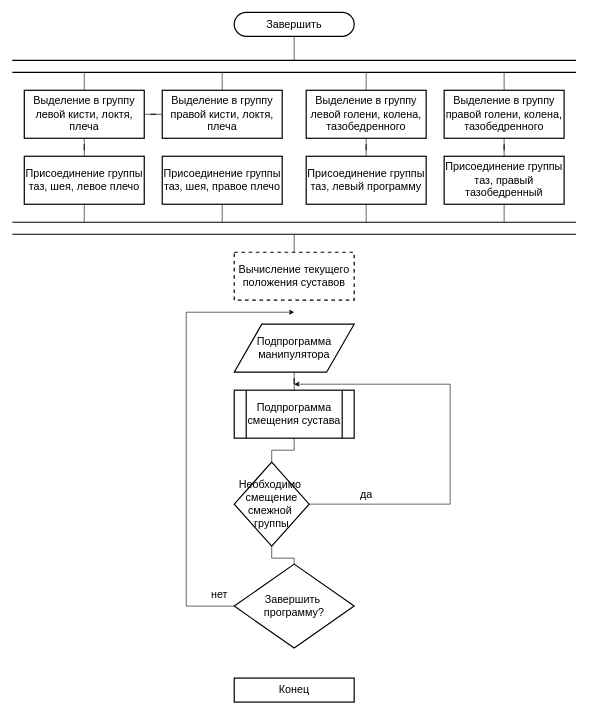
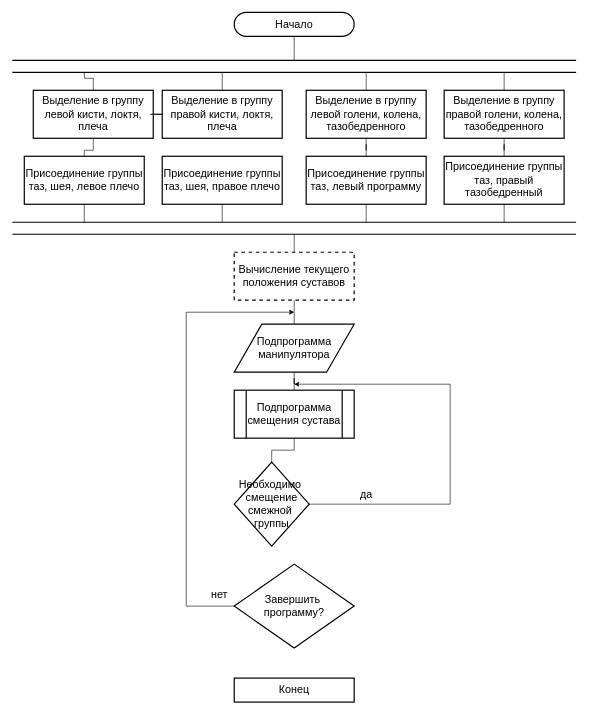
node "Завершить": label "Завершить" -> "Начало"
node "Выделение в группу левой кисти, локтя, плеча": moved (84, 114) -> (93, 114)
edge "Вычисление текущего положения суставов" -- "Подпрограмма манипулятора": added
edge "Необходимо смещение смежной группы" -- "Завершить программу?": removed
